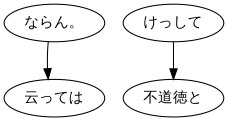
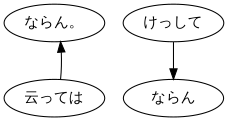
edge "ならん。" -> "云っては": reversed
node "不道徳と": label "不道徳と" -> "ならん"
